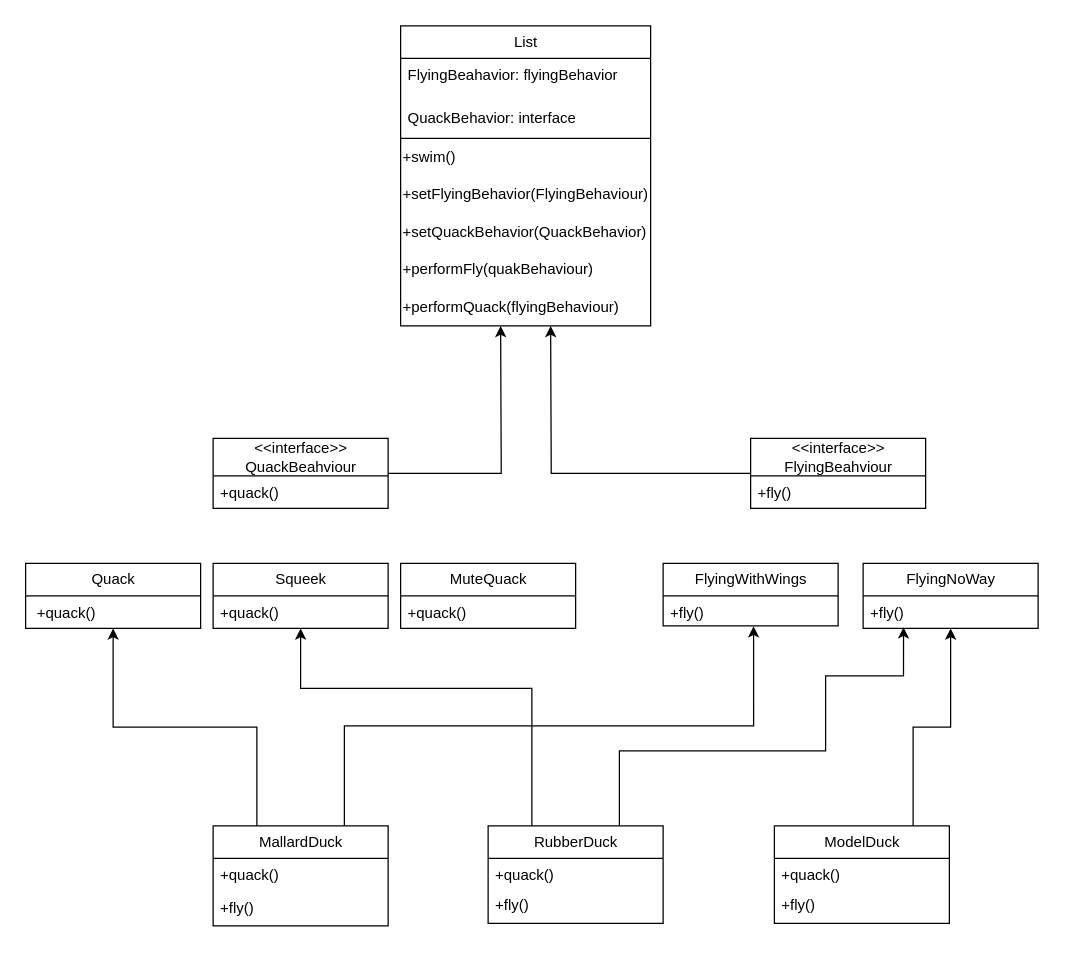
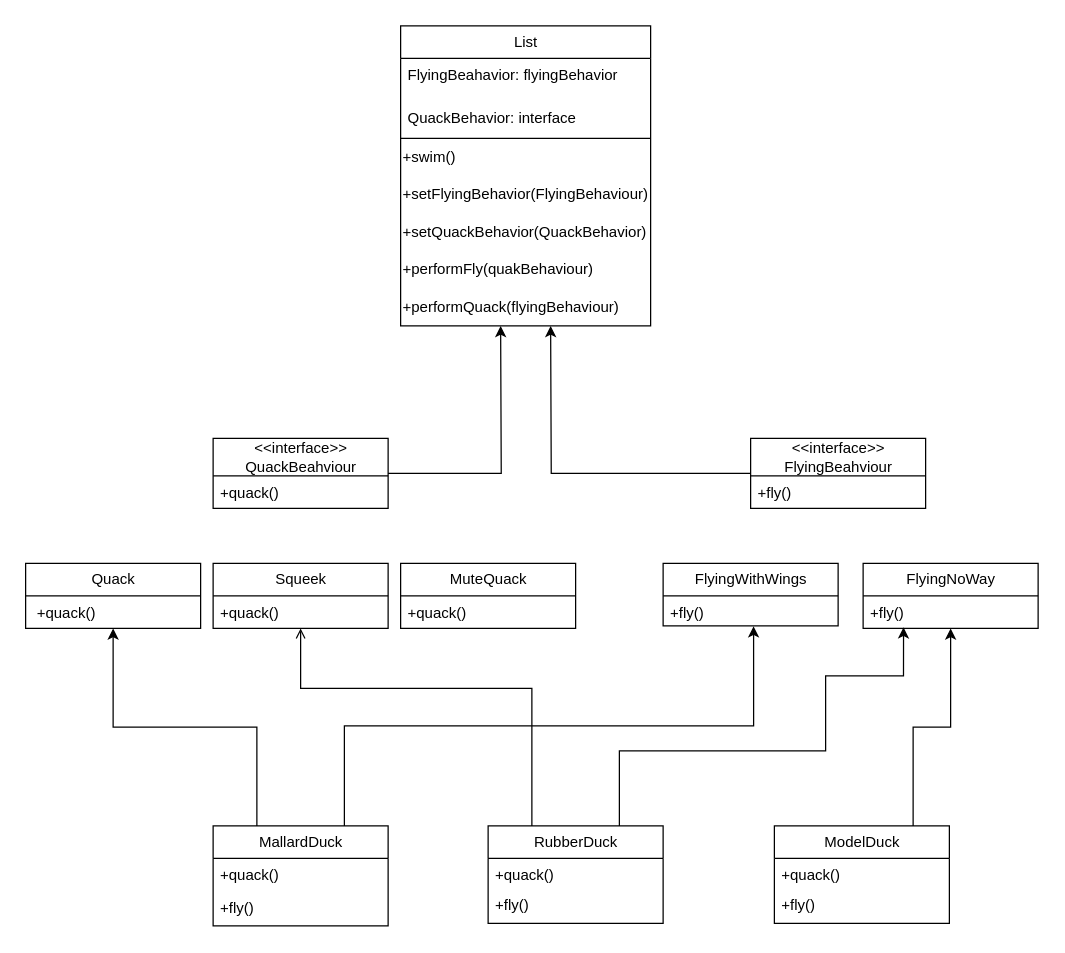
edge "RubberDuck" -> "Squeek": arrowhead classic -> open
